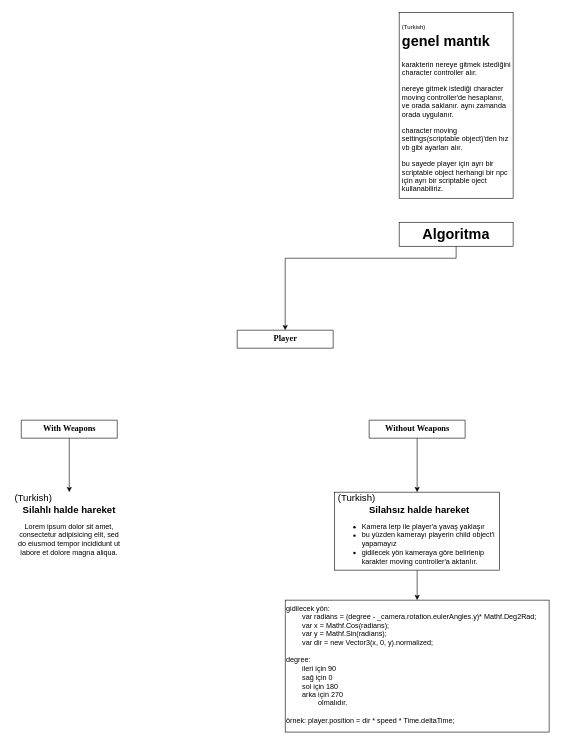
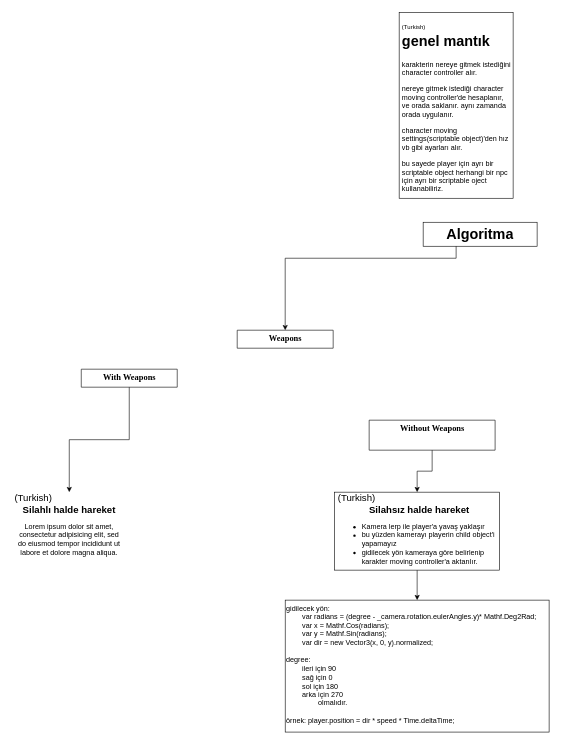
node "Algoritma": moved (456, 234) -> (480, 234)
node "Player": label "Player" -> "Weapons"
node "With Weapons": moved (69, 429) -> (129, 378)
node "Without Weapons": size 96x18 -> 126x30
